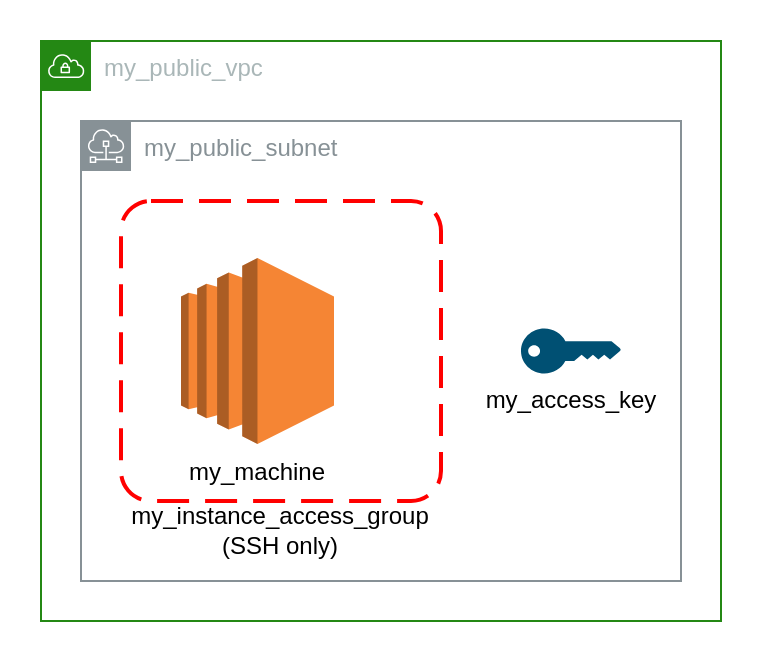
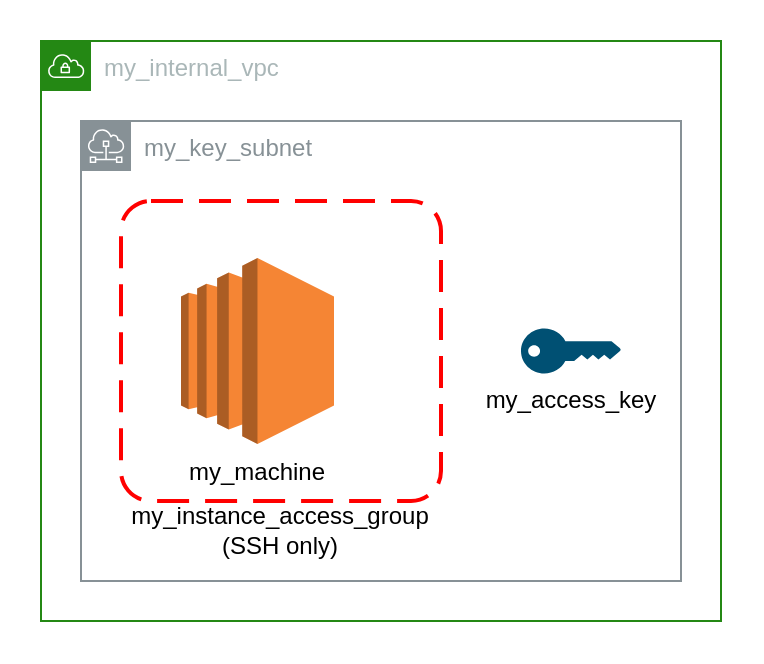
node "my_public_vpc": label "my_public_vpc" -> "my_internal_vpc"
node "my_public_subnet": label "my_public_subnet" -> "my_key_subnet"
